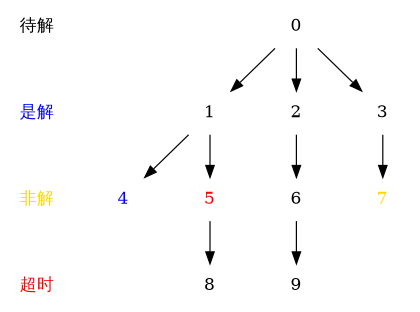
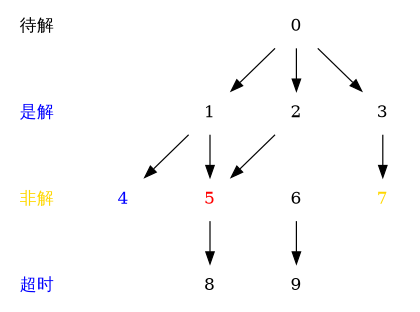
edge "2" -> "6": now "2" -> "5"
node "超时": fontcolor red -> blue
